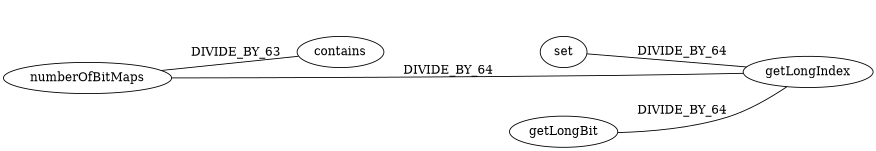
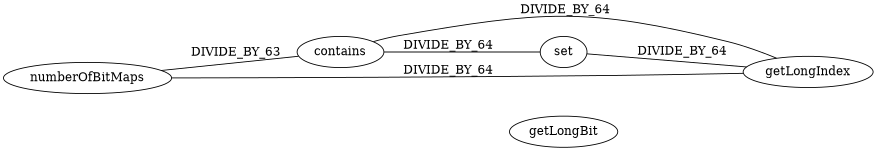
edge "contains" -- "set": added, label "DIVIDE_BY_64"
edge "getLongIndex" -- "getLongBit": now "getLongIndex" -- "contains"
